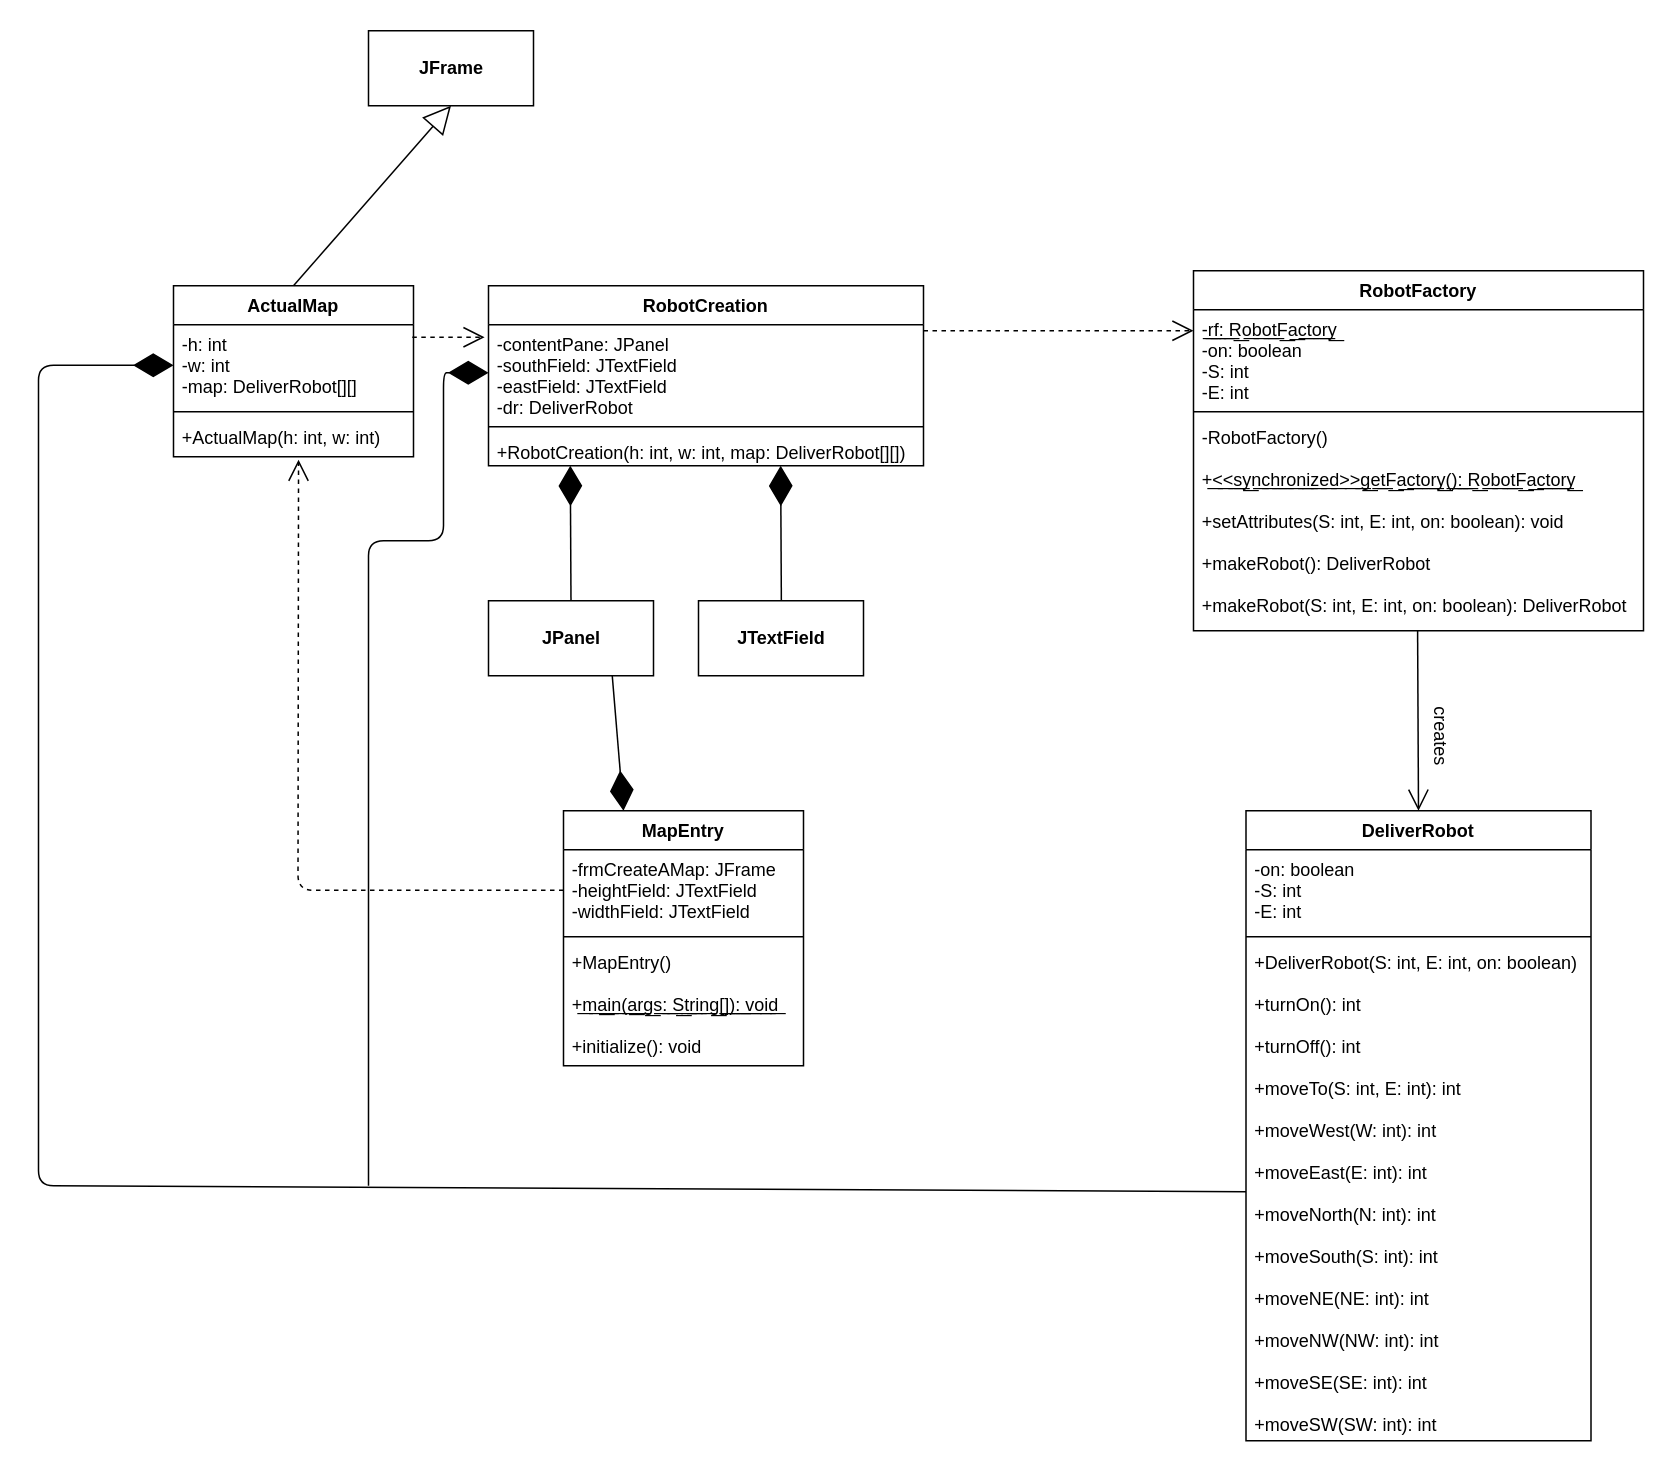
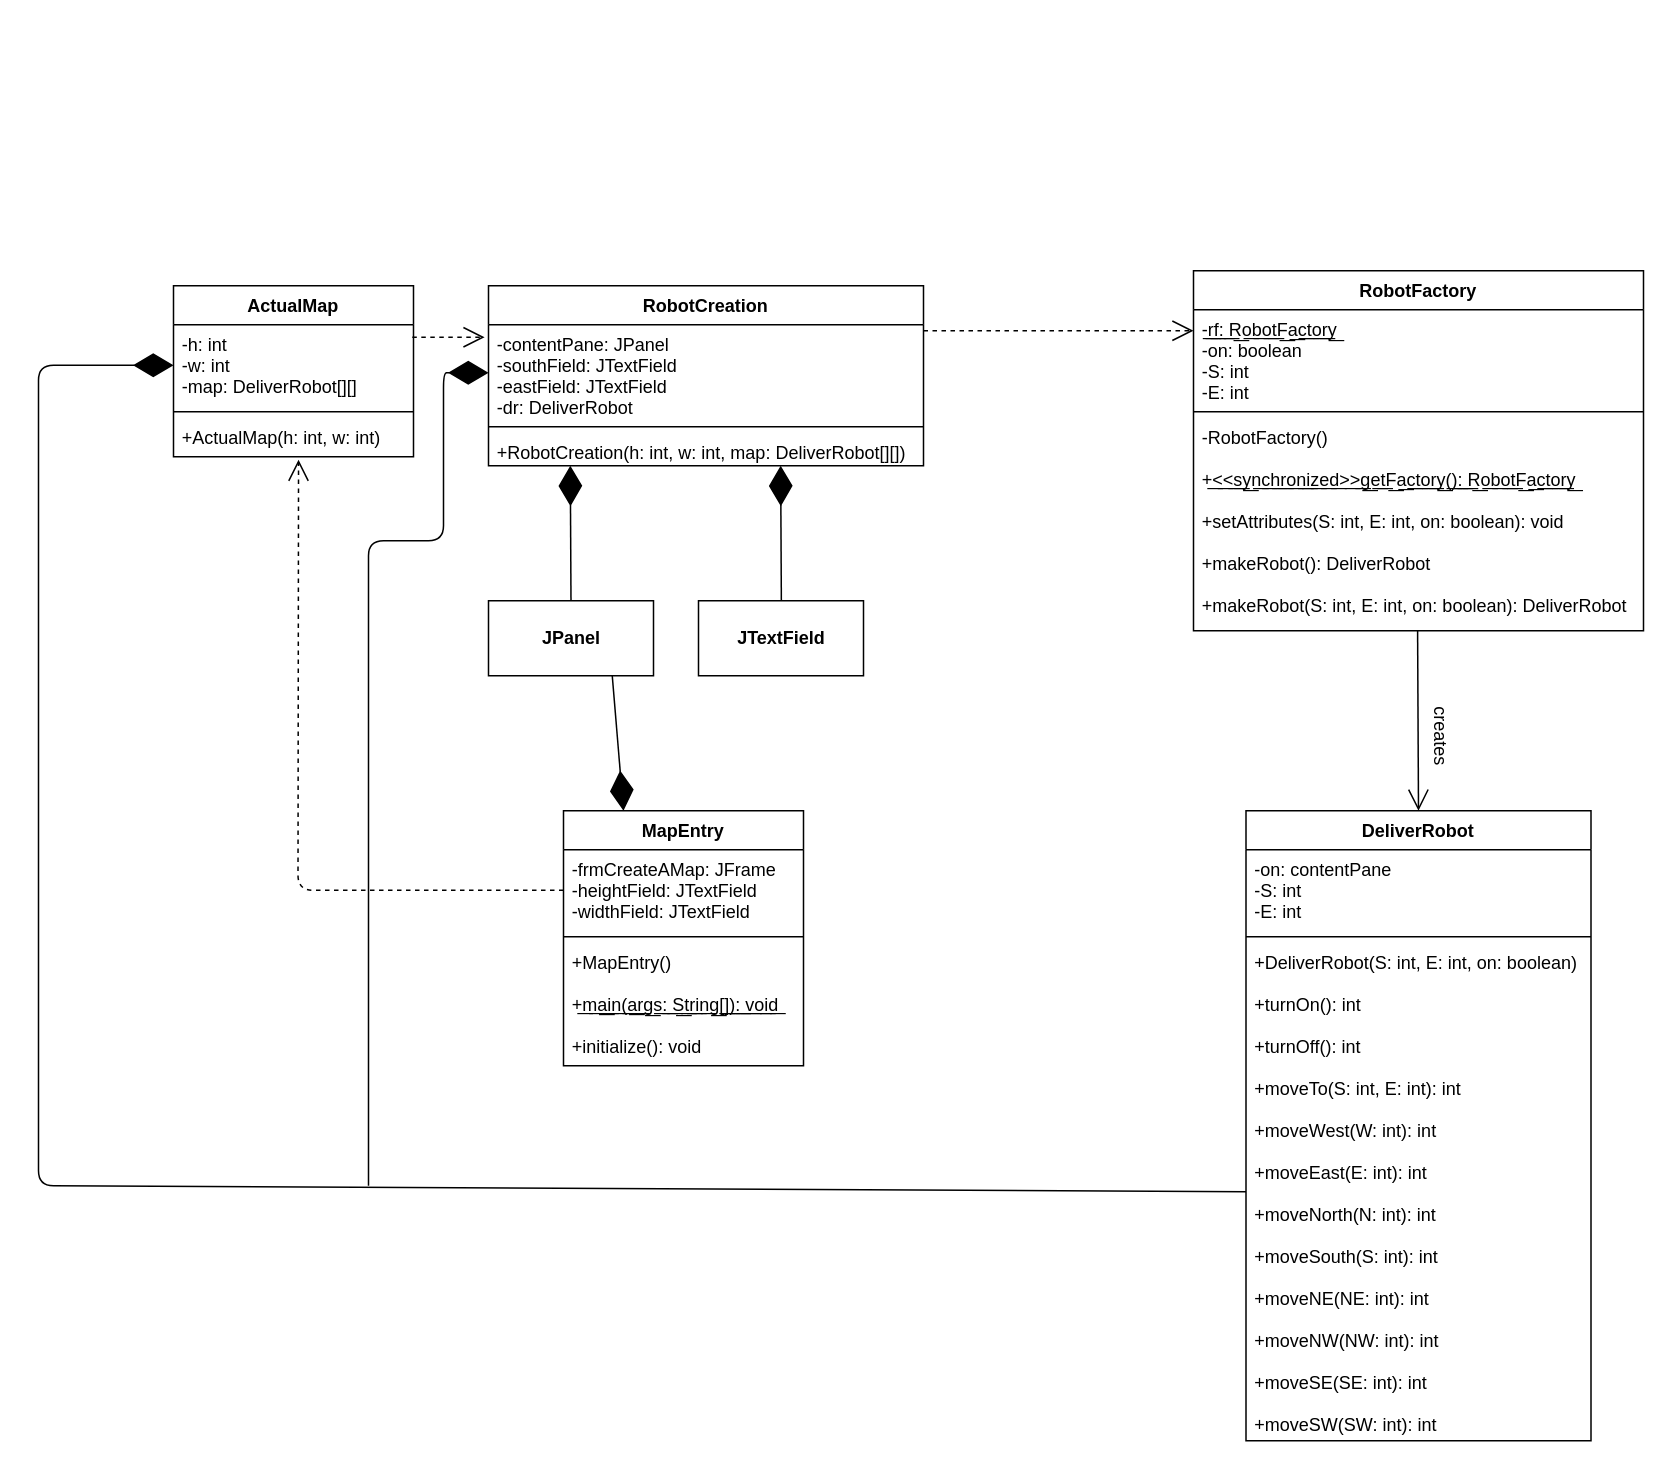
node "JFrame": removed
edge "ActualMap" -> "JFrame": removed
node "-on: boolean -S: int -E: int": label "-on: boolean -S: int -E: int" -> "-on: contentPane -S: int -E: int"
